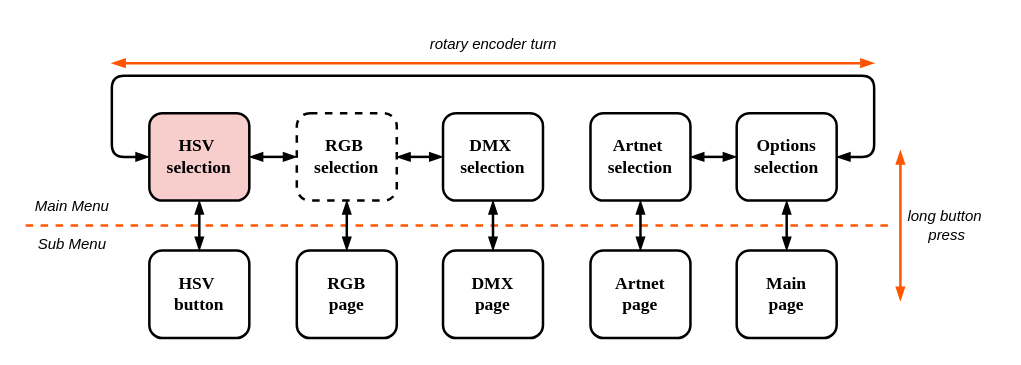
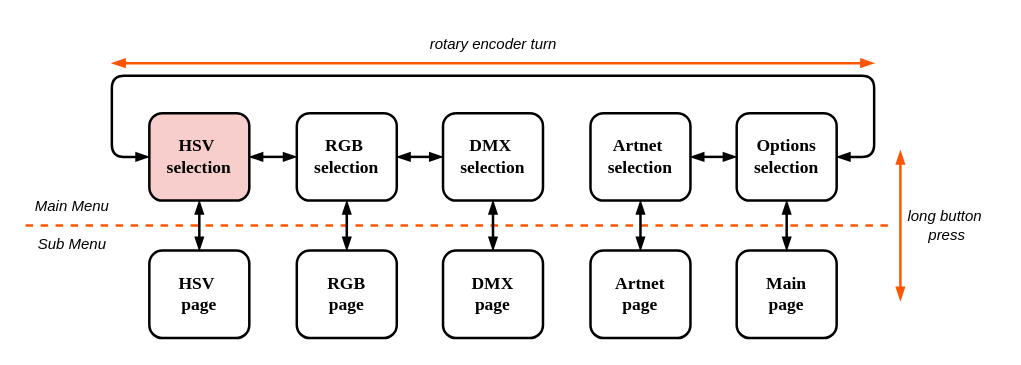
node "RGB selection": style dashed -> solid
node "HSV button": label "HSV button" -> "HSV page"
